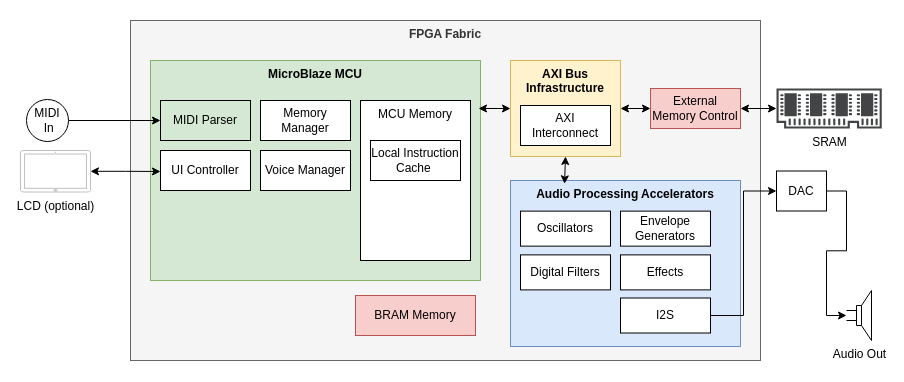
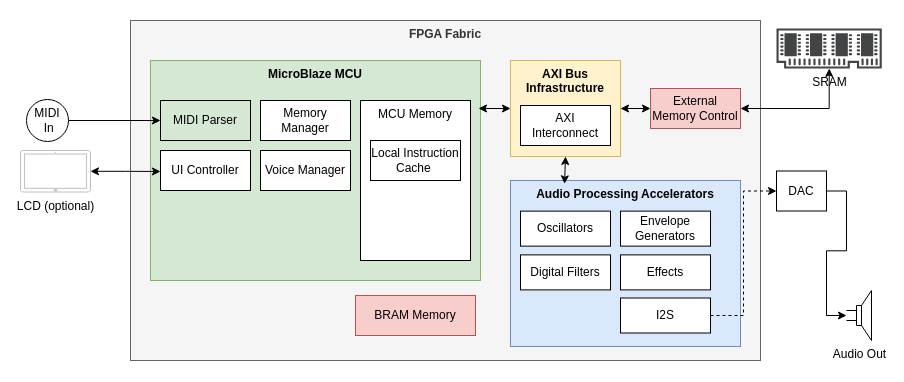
node "SRAM": moved (829, 109) -> (829, 49)
edge "I2S" -> "DAC": style solid -> dashed
